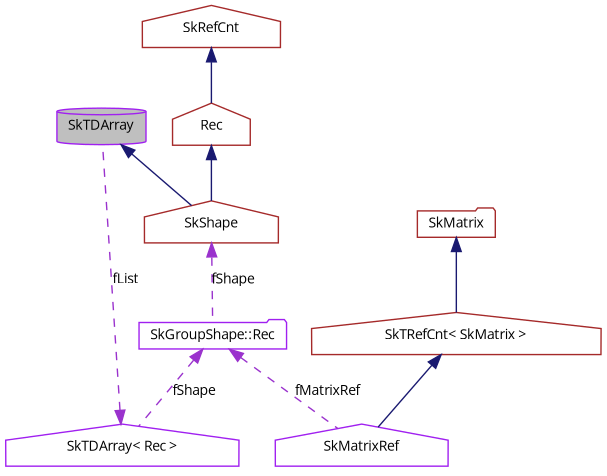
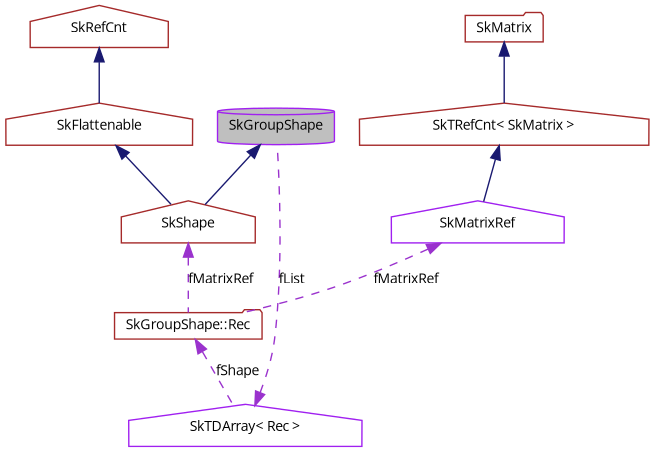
node "SkTDArray": label "SkTDArray" -> "SkGroupShape"
node "Rec": label "Rec" -> "SkFlattenable"
edge "SkGroupShape::Rec" -> "SkShape": label "fShape" -> "fMatrixRef"
node "SkGroupShape::Rec": color purple -> brown
edge "SkMatrixRef" -> "SkGroupShape::Rec": reversed
